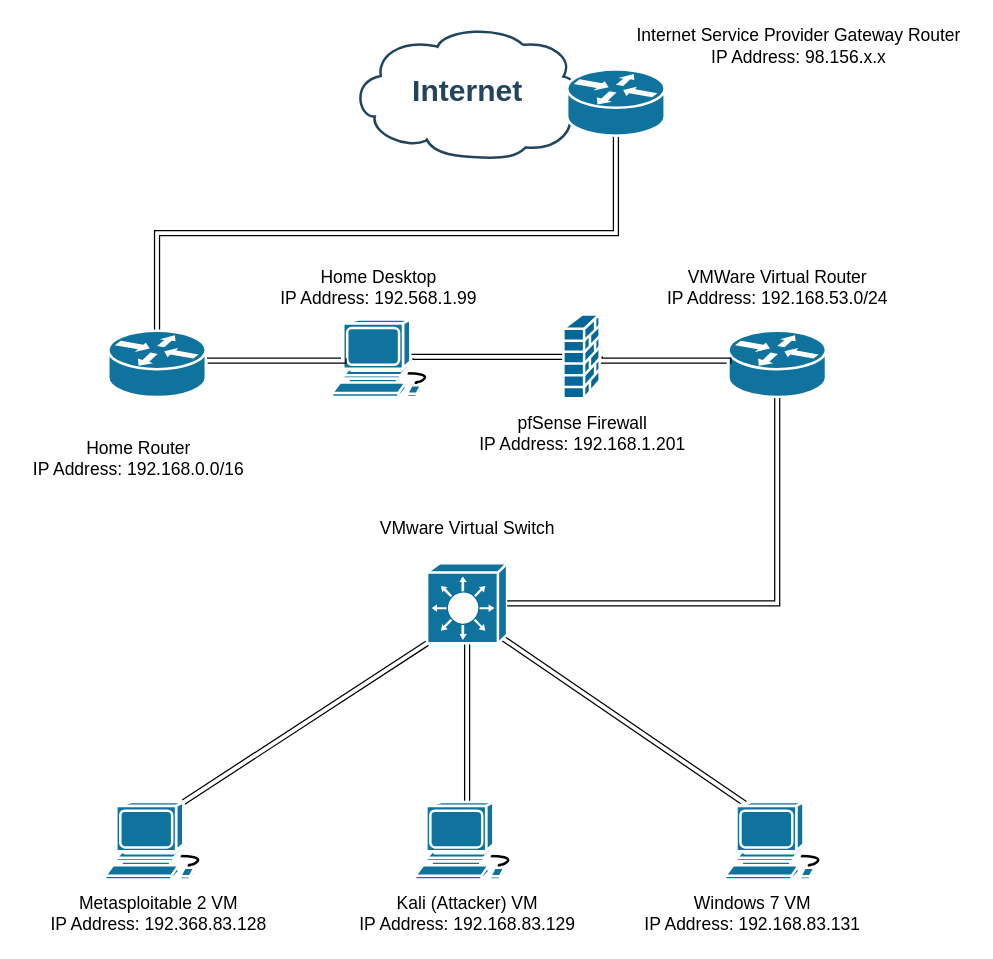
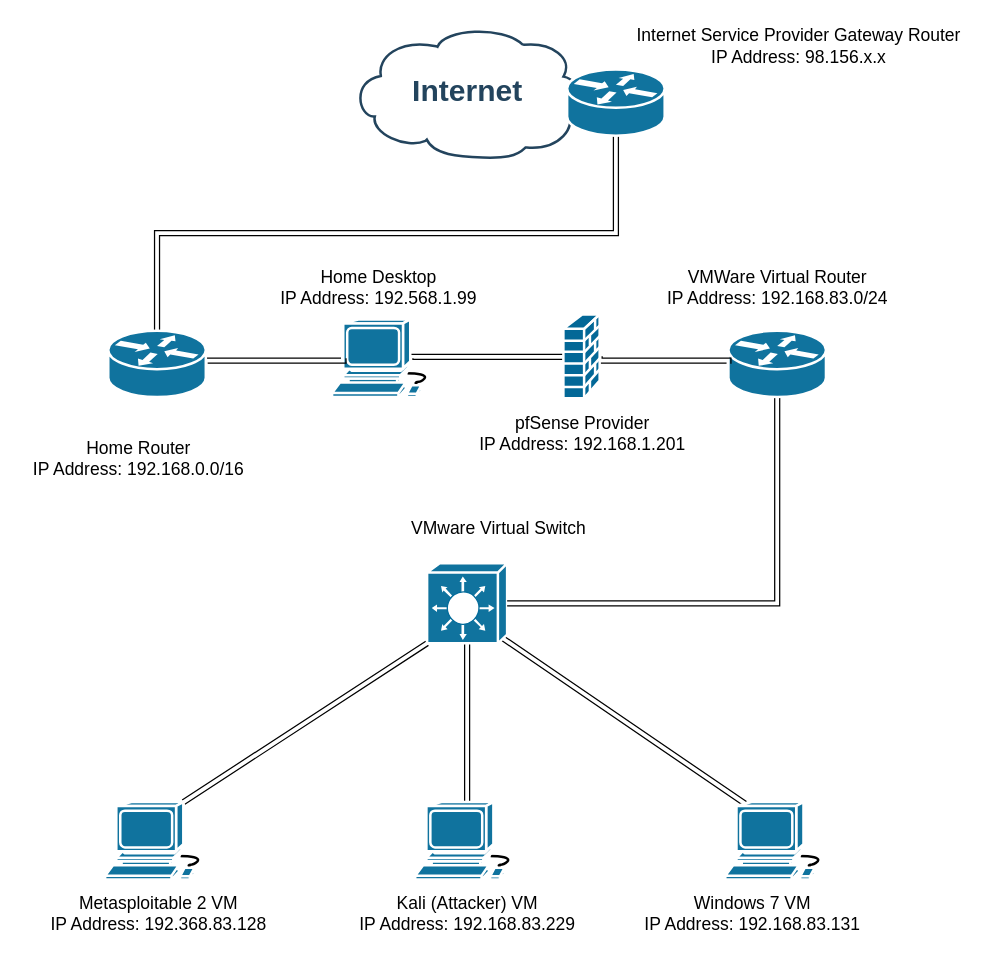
node "VMWare Virtual Router IP Address: 192.168.53.0/24": label "VMWare Virtual Router IP Address: 192.168.53.0/24" -> "VMWare Virtual Router IP Address: 192.168.83.0/24"
node "pfSense Firewall IP Address: 192.168.1.201": label "pfSense Firewall IP Address: 192.168.1.201" -> "pfSense Provider IP Address: 192.168.1.201"
node "VMware Virtual Switch": moved (467, 528) -> (498, 528)
node "Kali (Attacker) VM IP Address: 192.168.83.129": label "Kali (Attacker) VM IP Address: 192.168.83.129" -> "Kali (Attacker) VM IP Address: 192.168.83.229"
